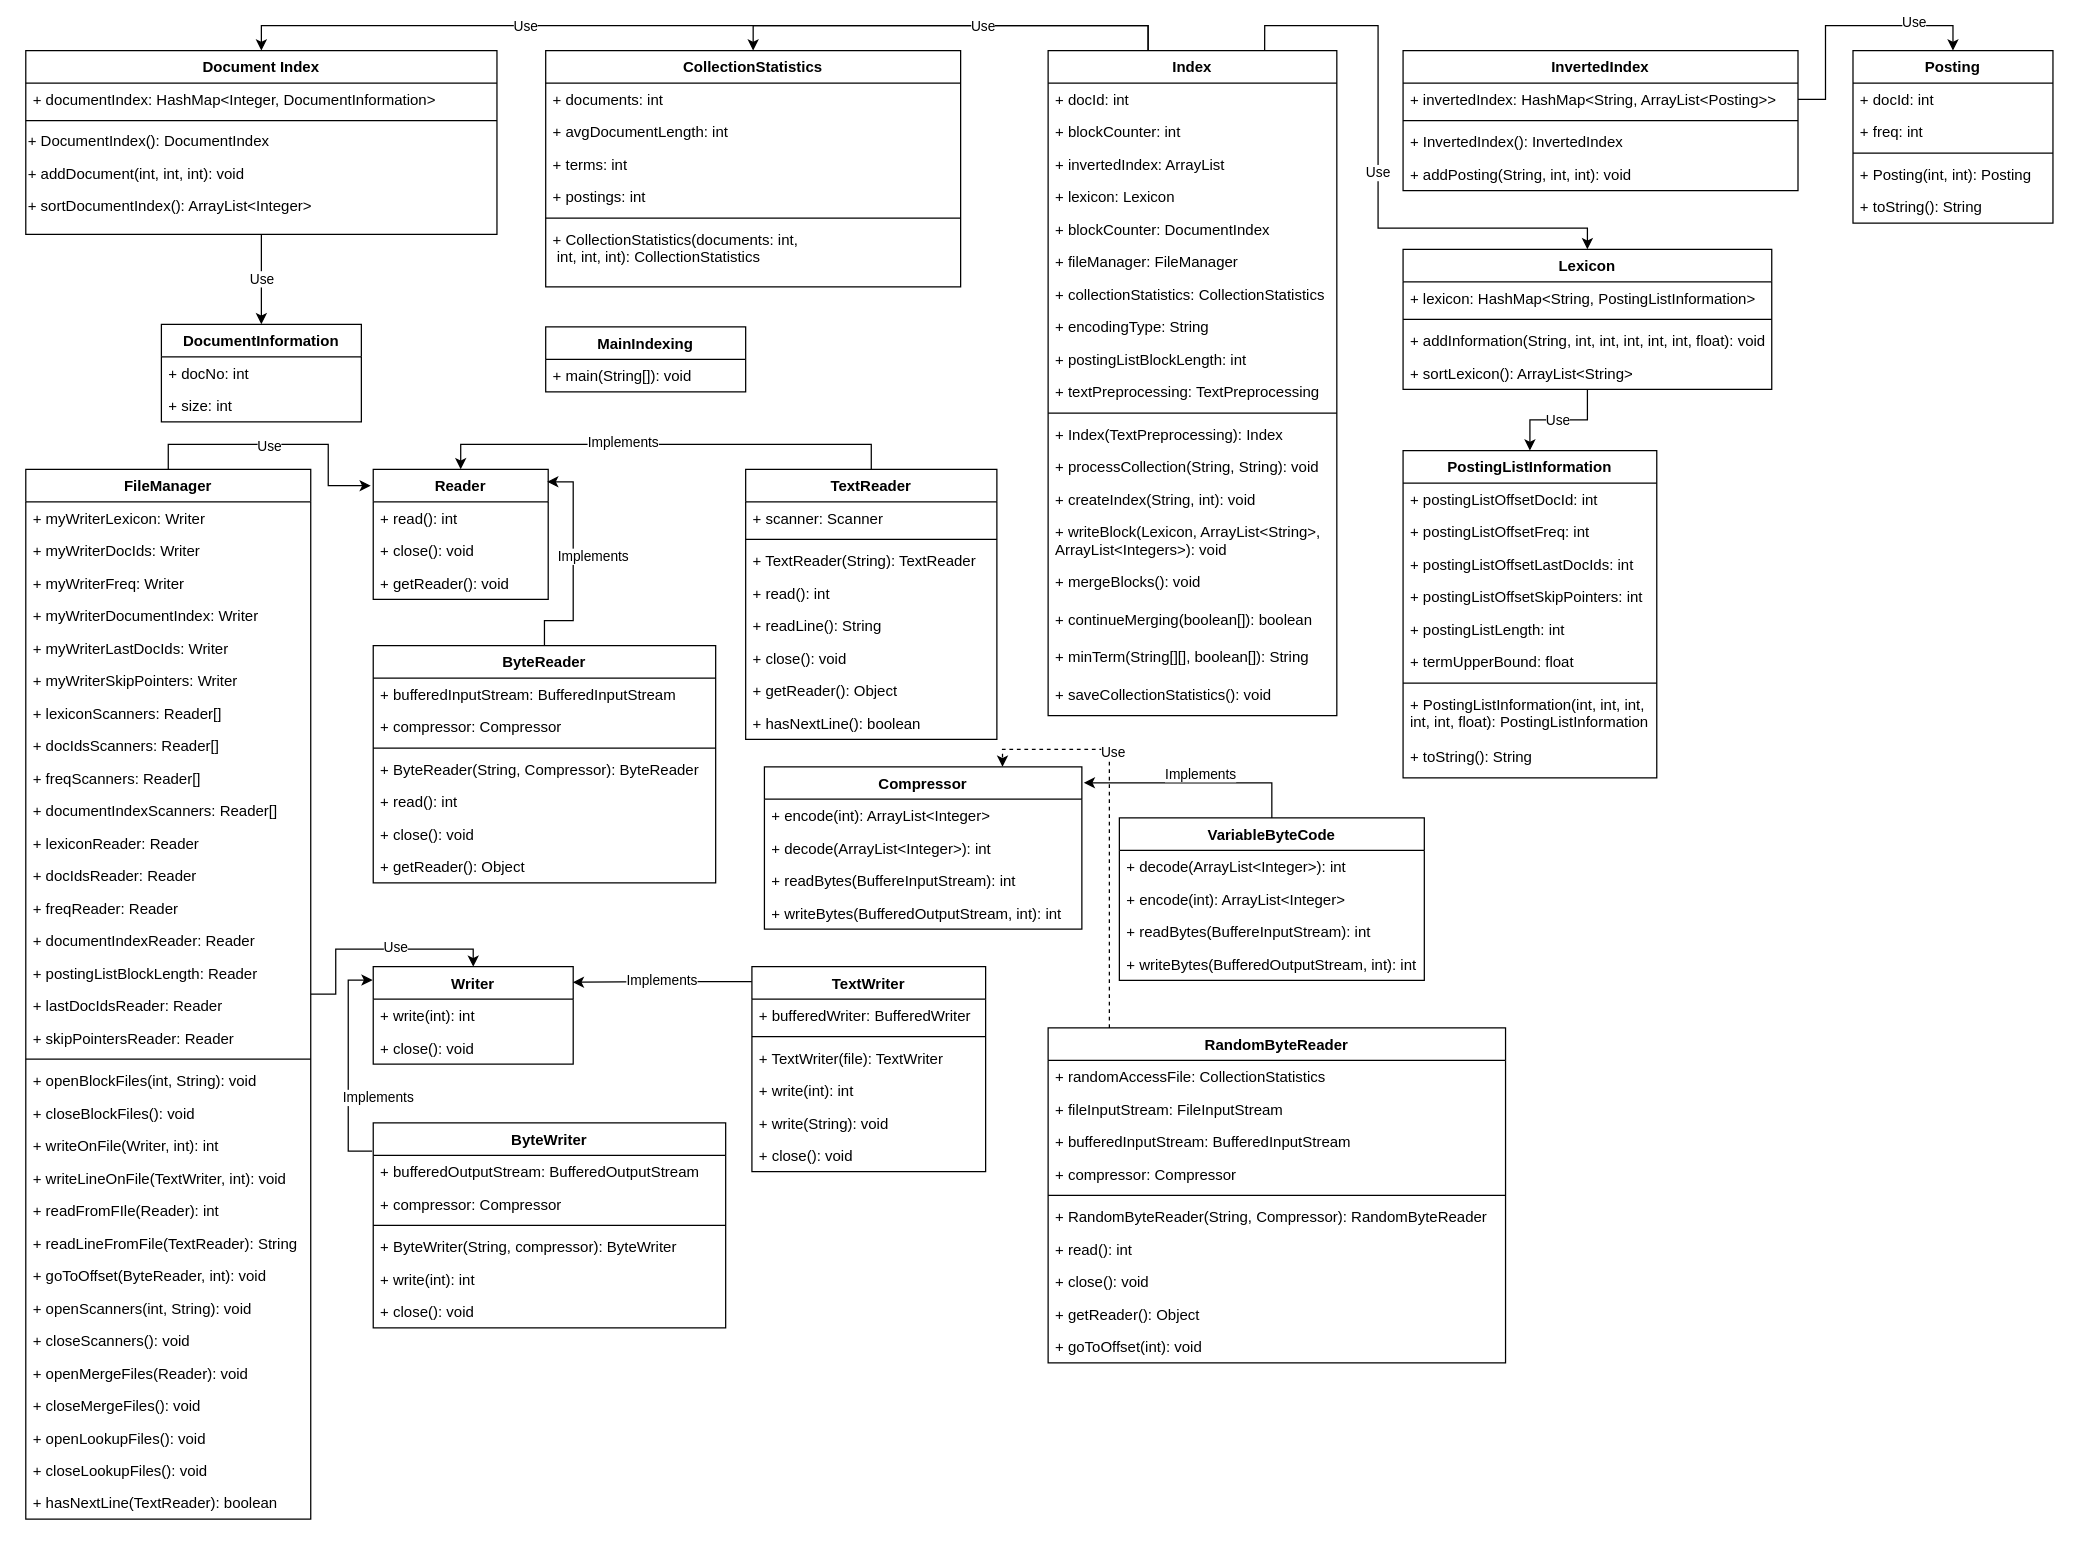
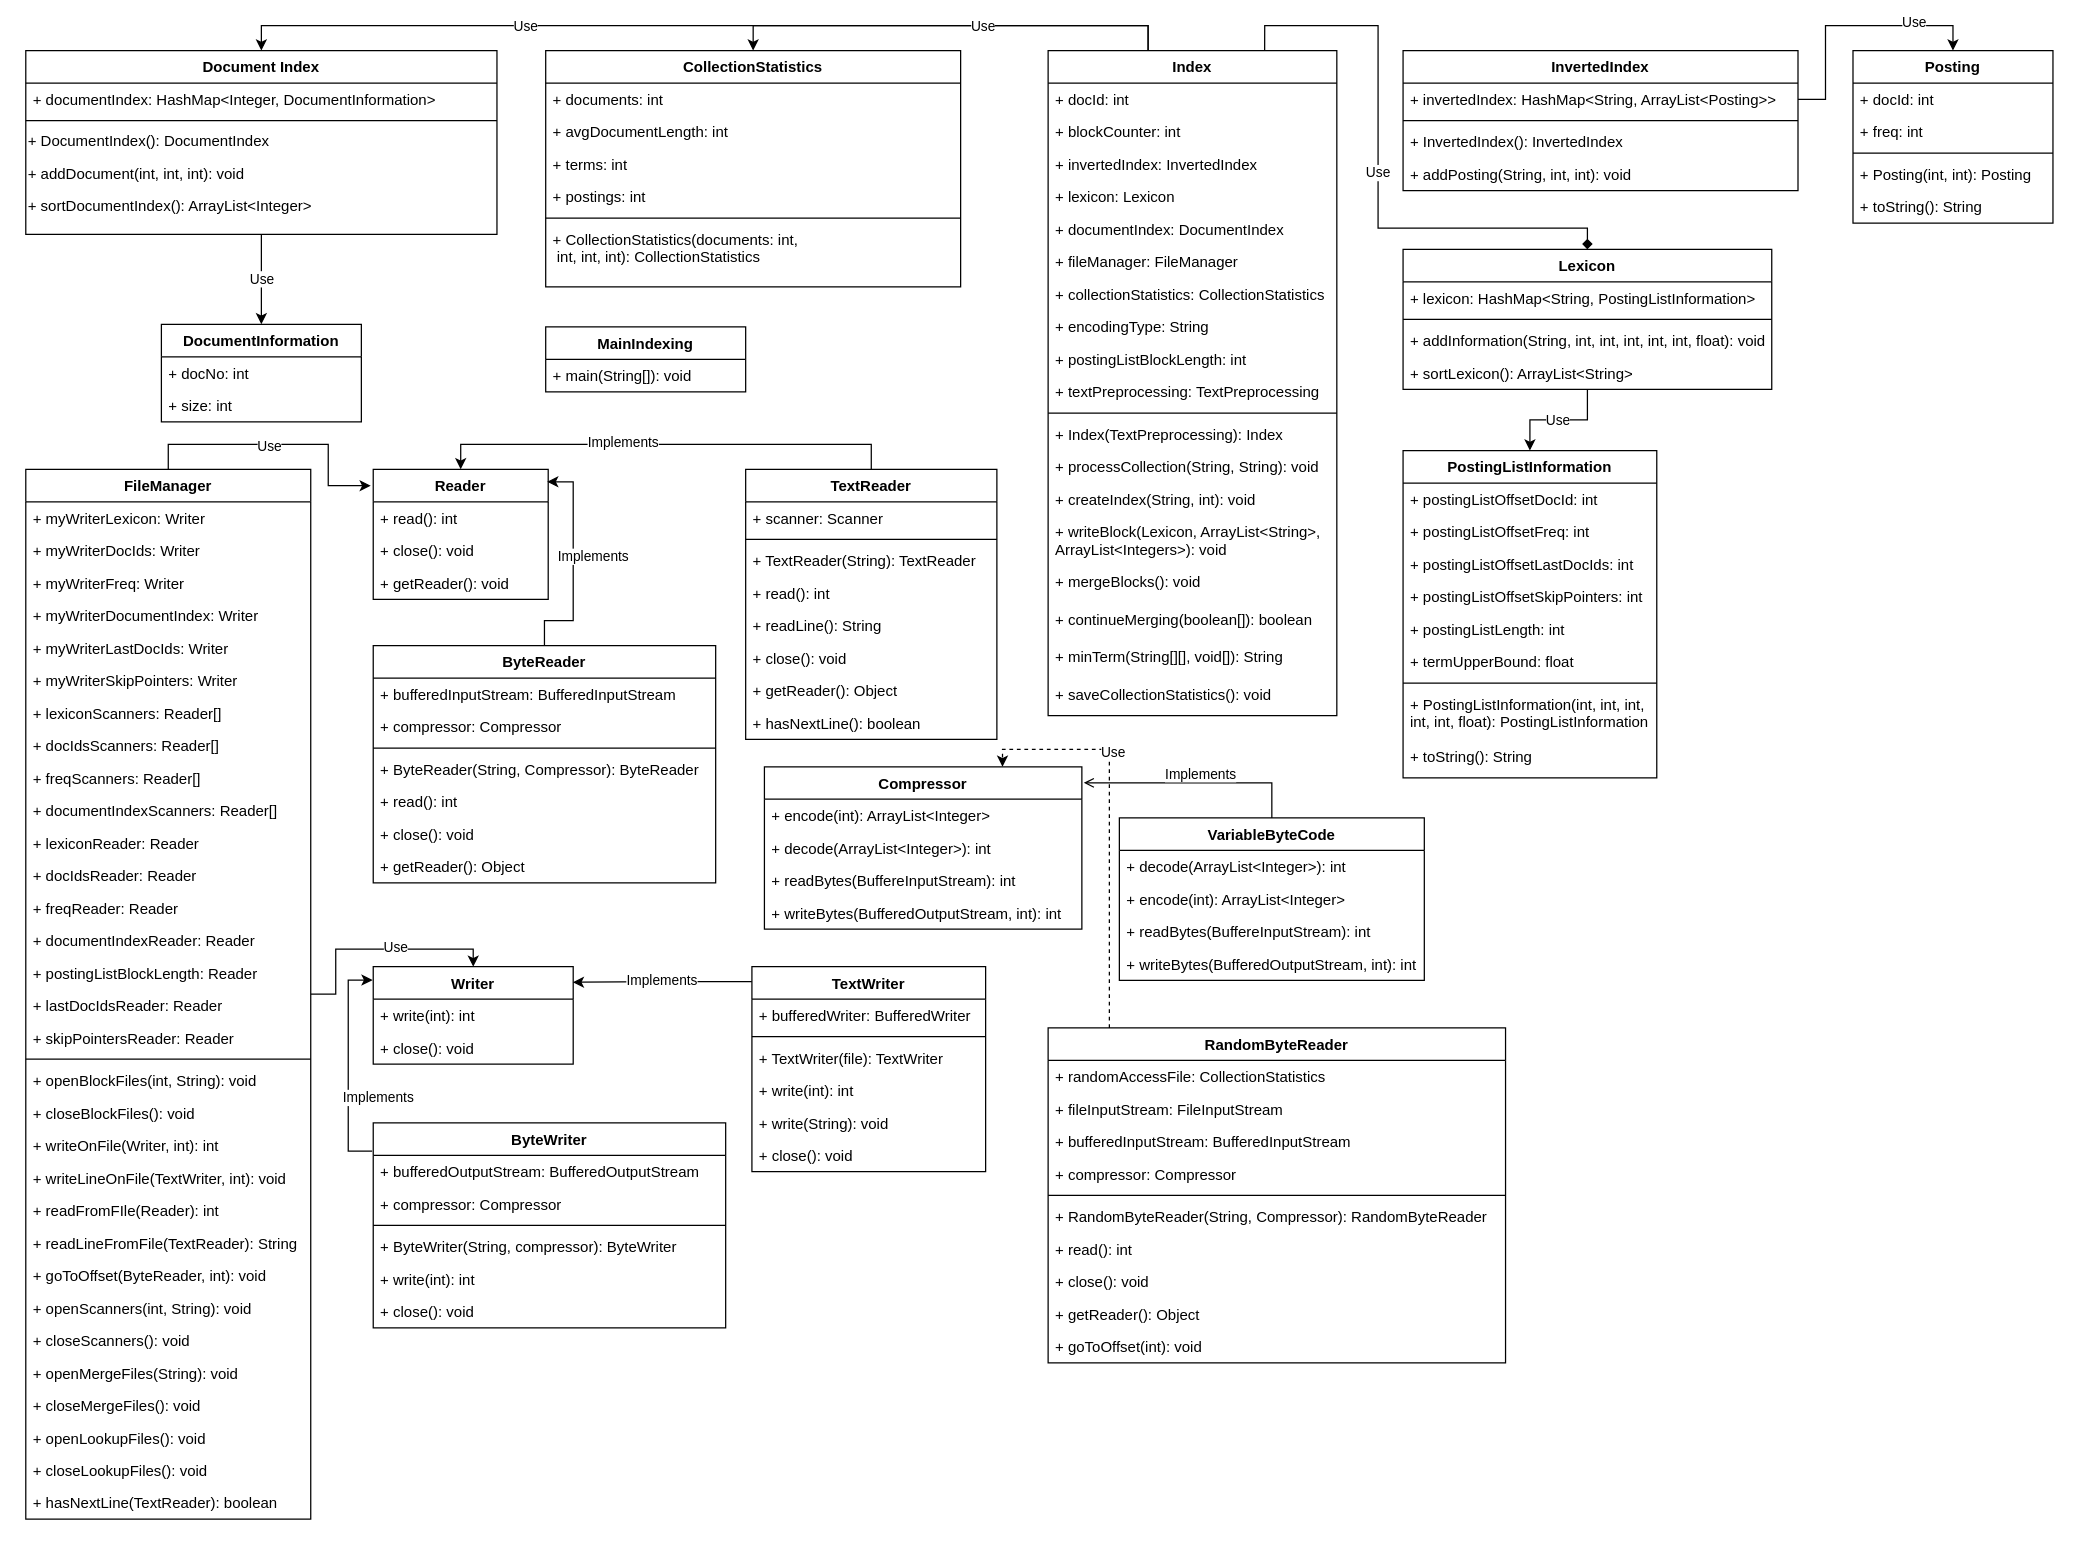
node "+ invertedIndex: ArrayList": label "+ invertedIndex: ArrayList" -> "+ invertedIndex: InvertedIndex"
node "+ blockCounter: DocumentIndex": label "+ blockCounter: DocumentIndex" -> "+ documentIndex: DocumentIndex"
edge "Index" -> "Lexicon": arrowhead classic -> diamond
node "+ minTerm(String[][], boolean[]): String": label "+ minTerm(String[][], boolean[]): String" -> "+ minTerm(String[][], void[]): String"
edge "VariableByteCode" -> "Compressor": arrowhead classic -> open
node "+ openMergeFiles(Reader): void": label "+ openMergeFiles(Reader): void" -> "+ openMergeFiles(String): void"
